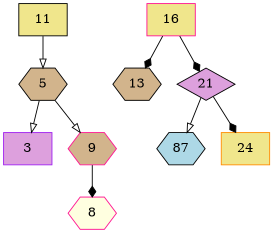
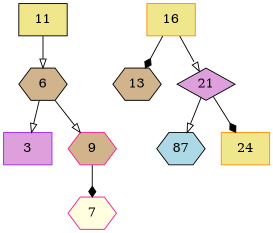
node "16": color deeppink -> darkorange
edge "16" -> "21": arrowhead diamond -> onormal
node "5": label "5" -> "6"
node "8": label "8" -> "7"
